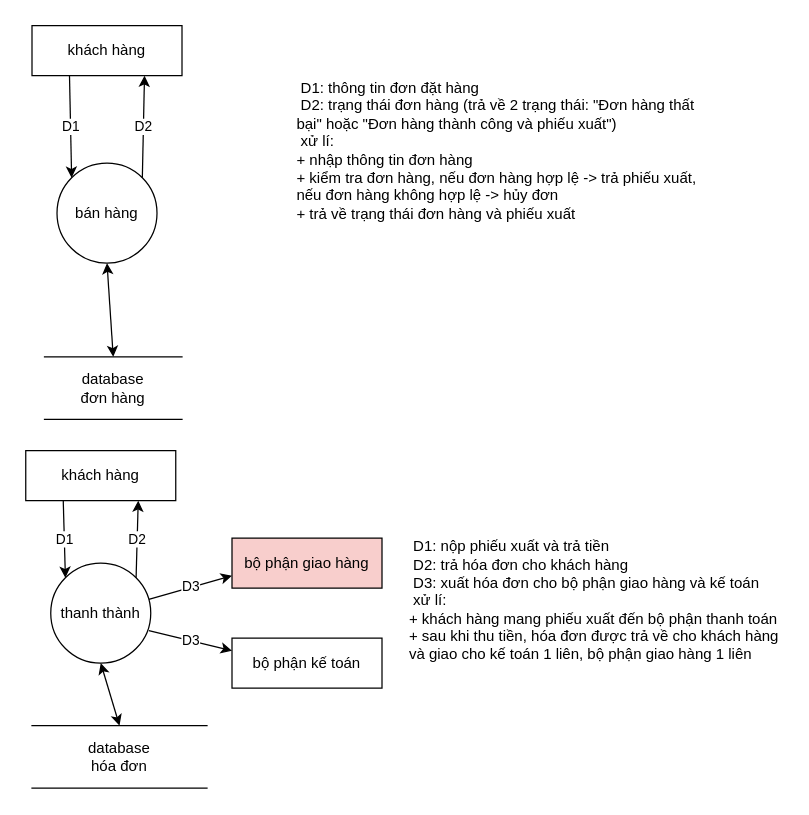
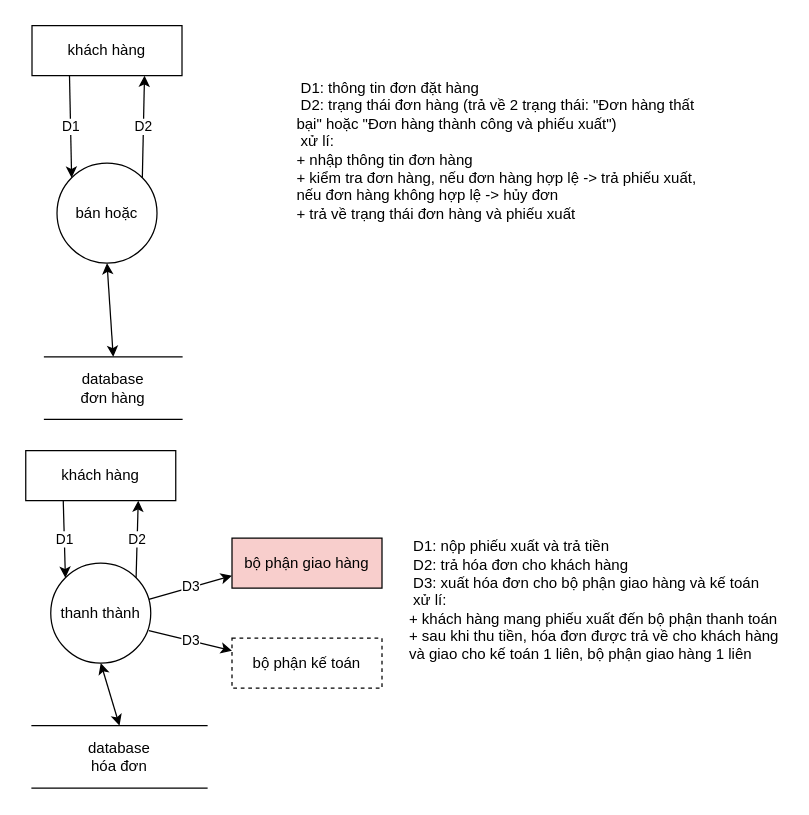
node "bán hàng": label "bán hàng" -> "bán hoặc"
node "bộ phận kế toán": style solid -> dashed
